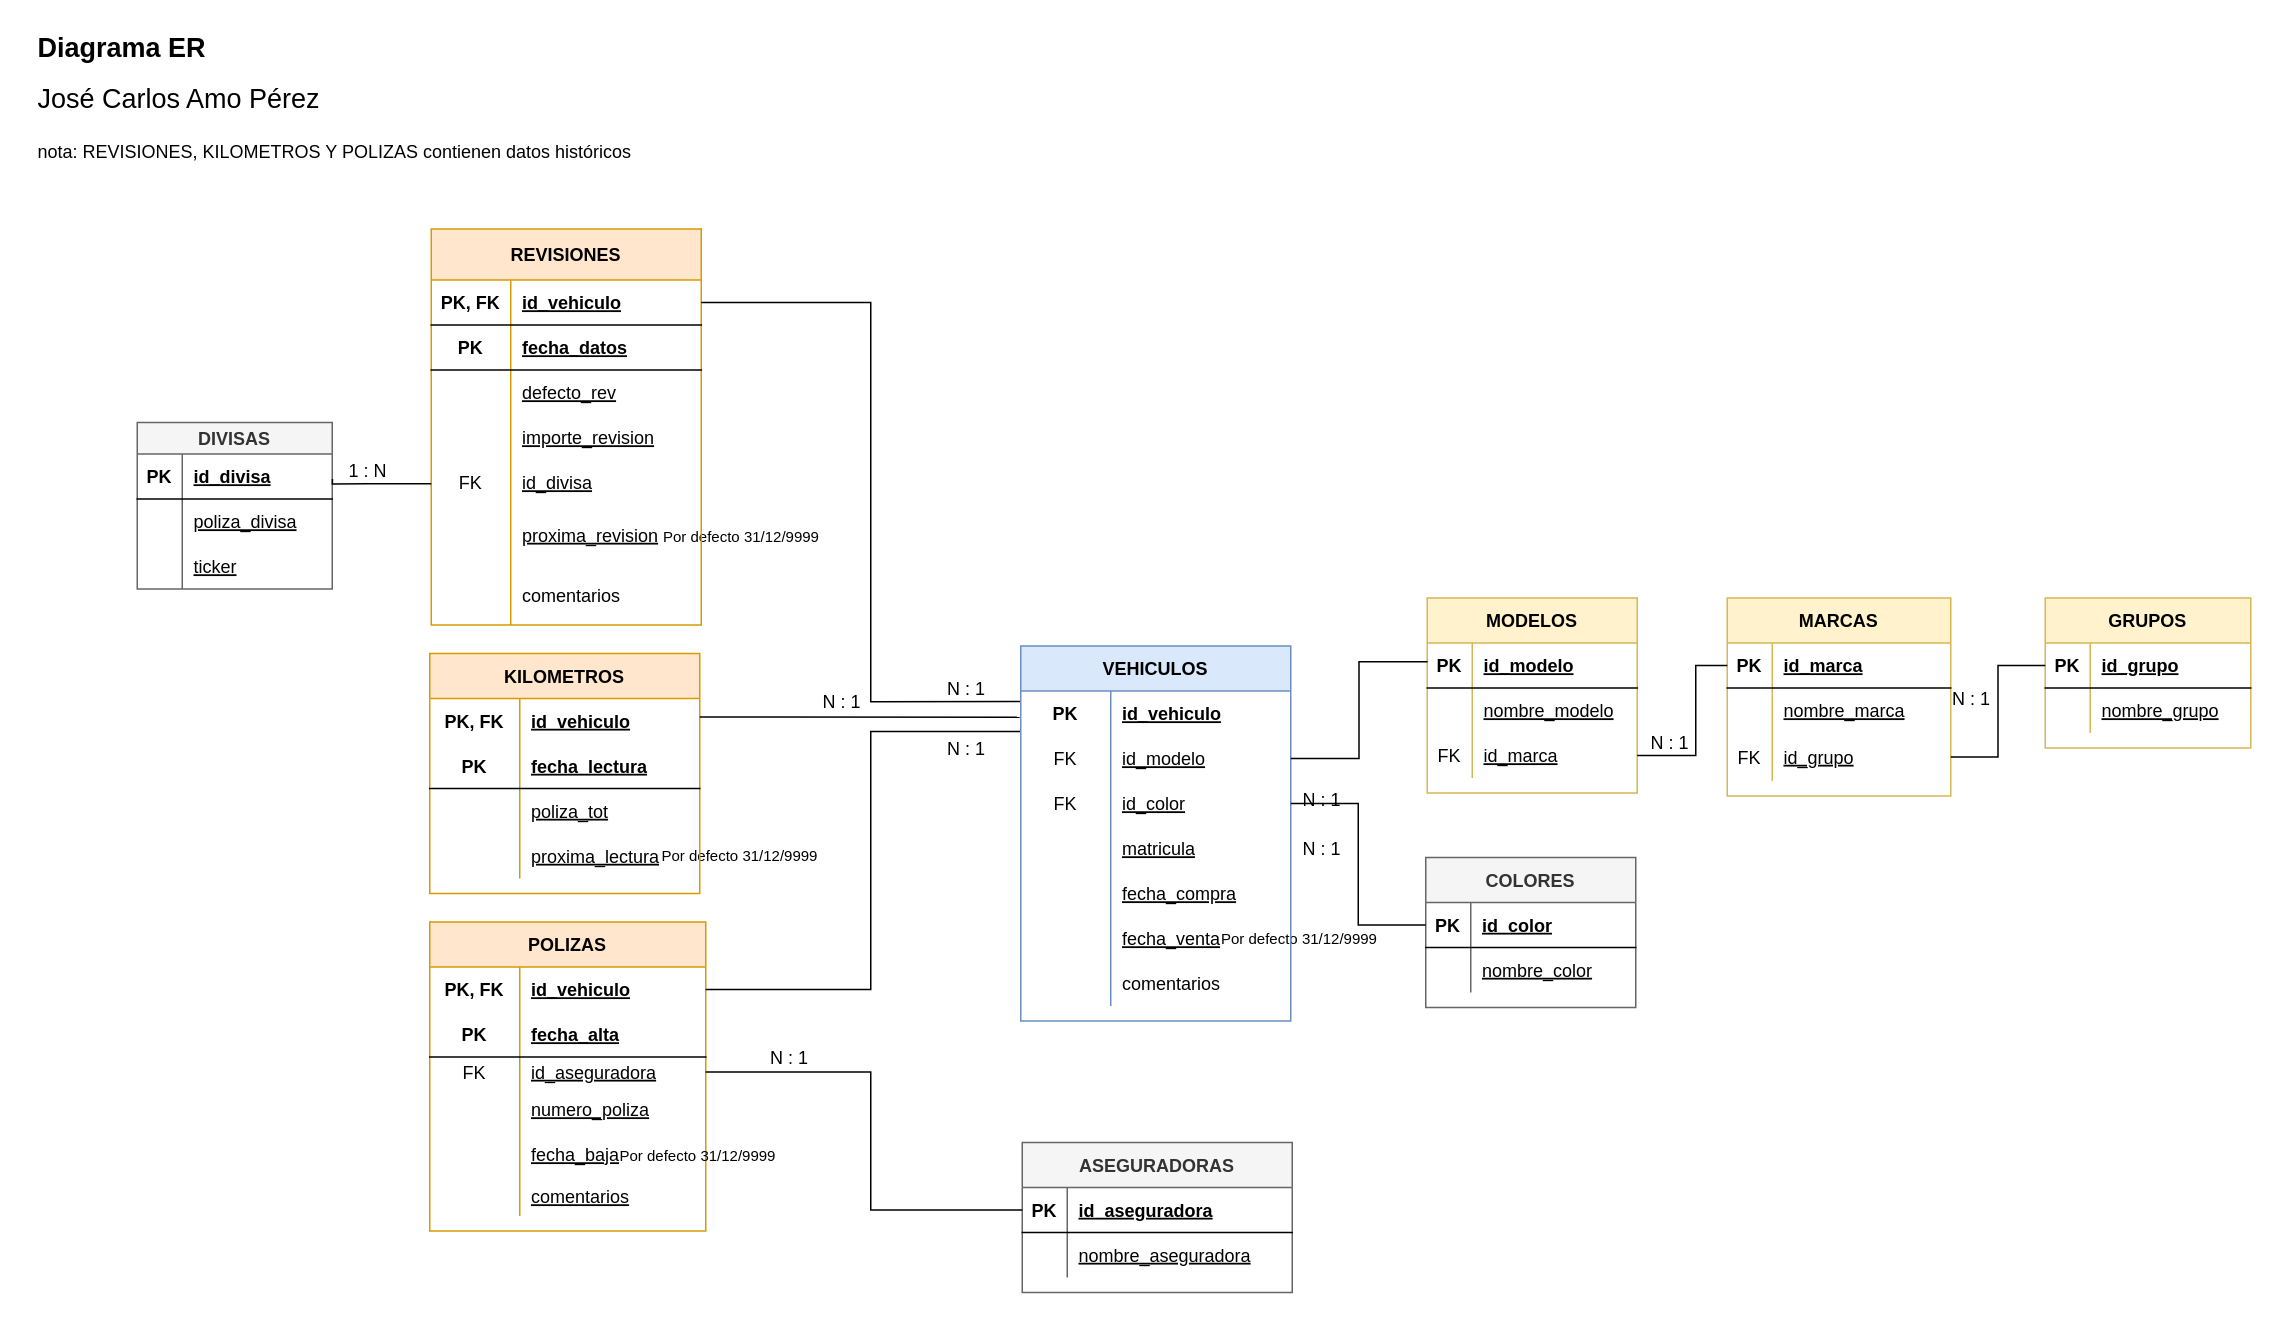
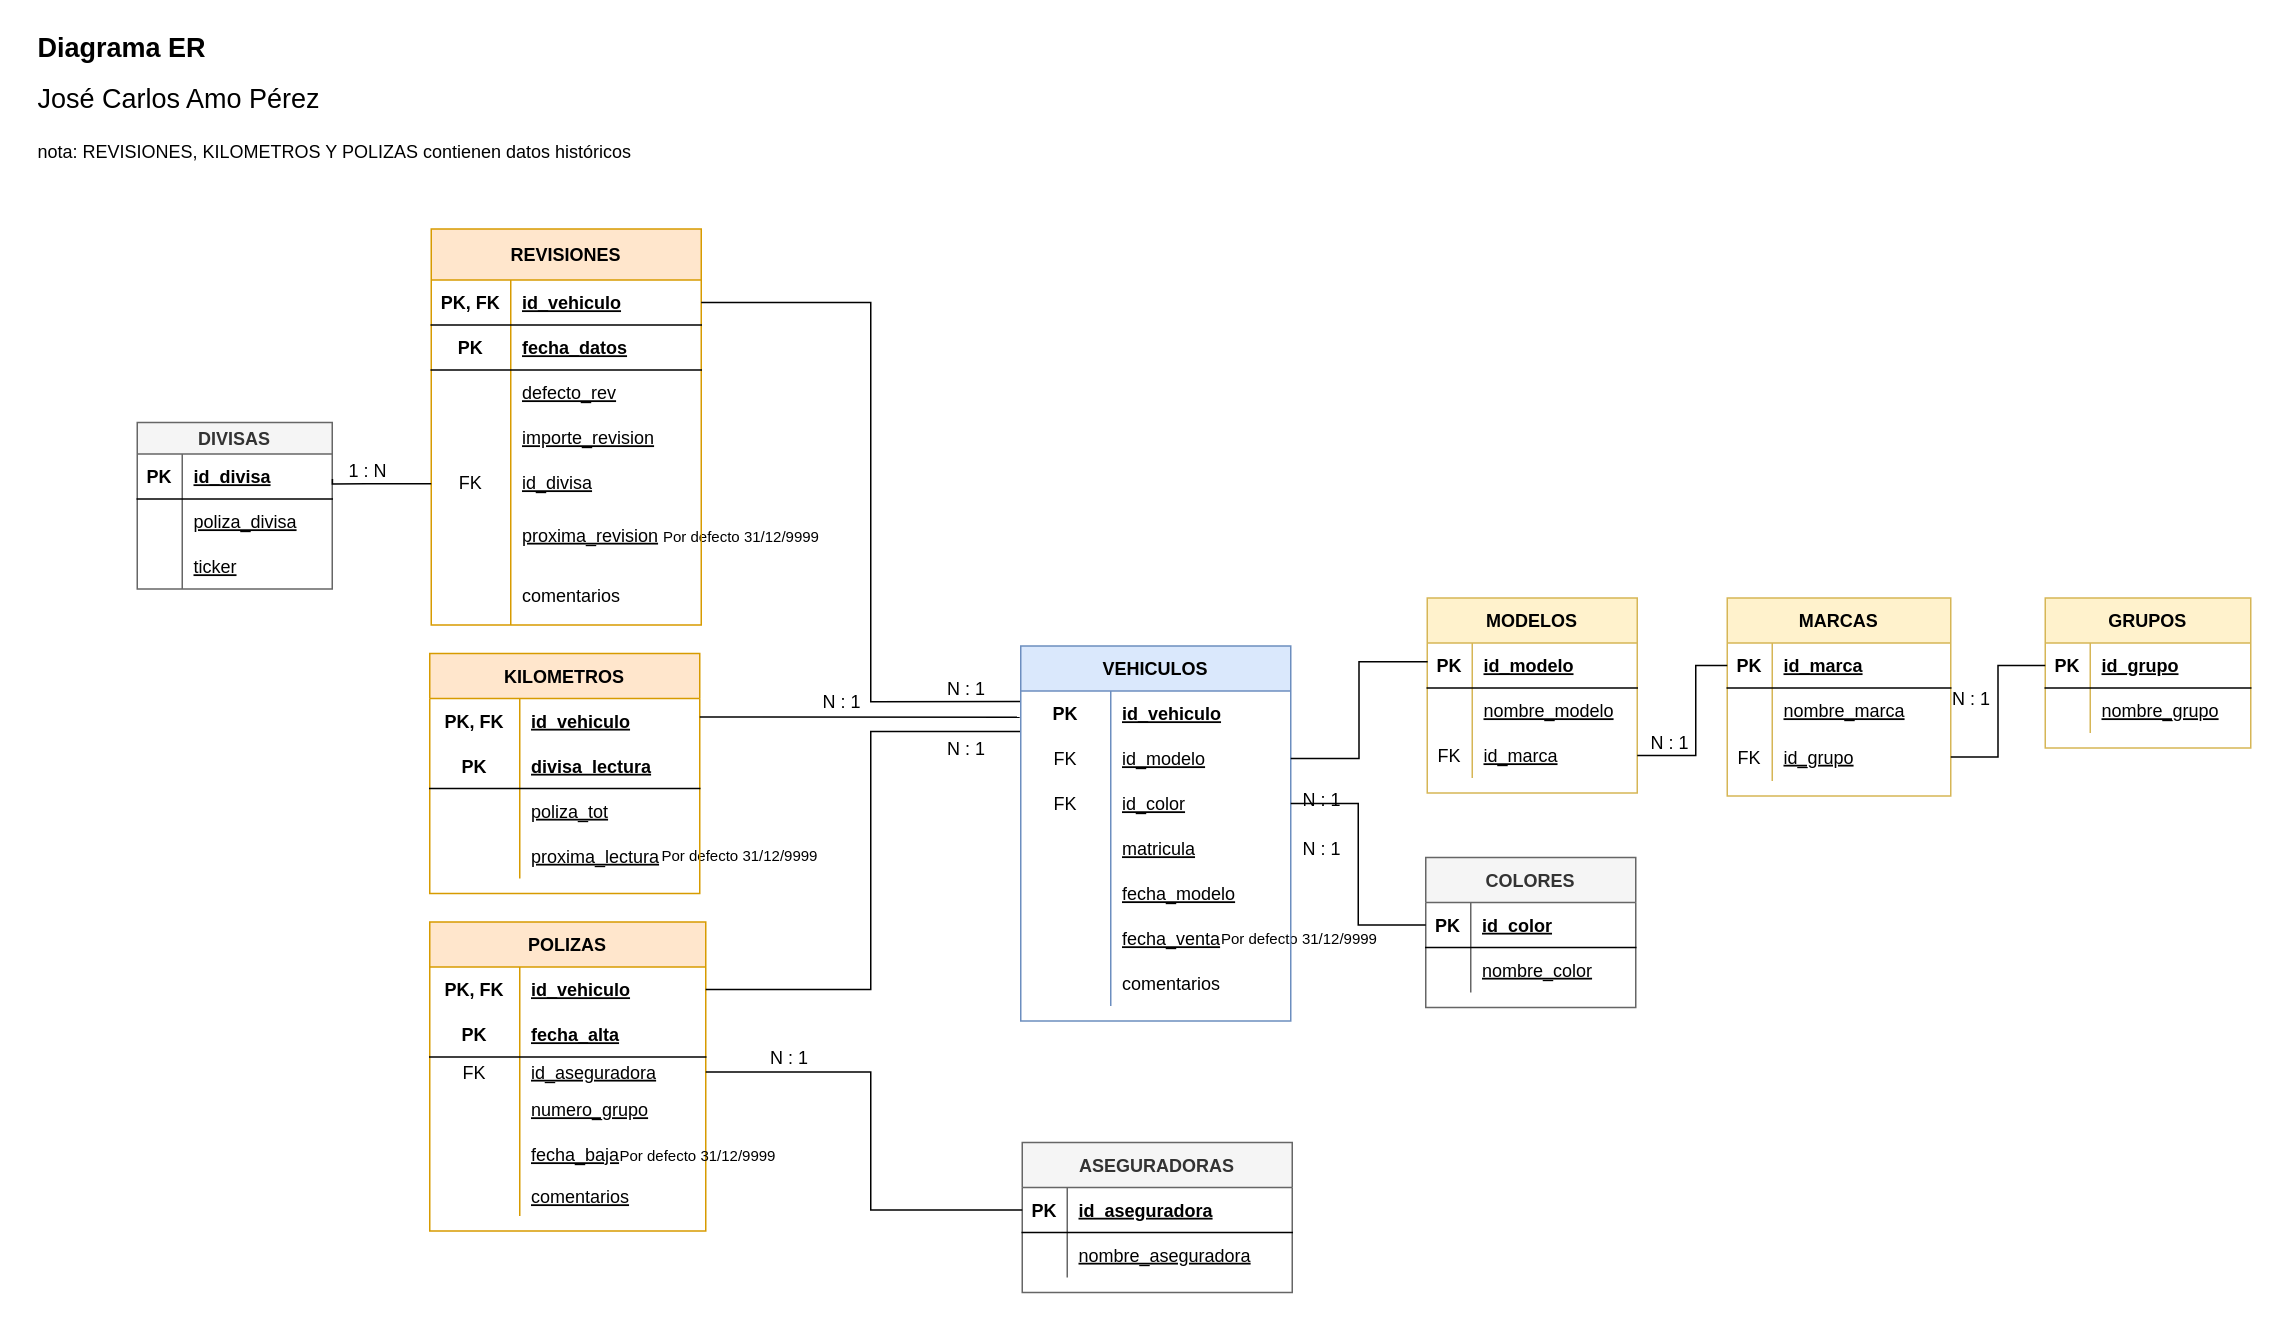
node "fecha_lectura": label "fecha_lectura" -> "divisa_lectura"
node "fecha_compra": label "fecha_compra" -> "fecha_modelo"
node "numero_poliza": label "numero_poliza" -> "numero_grupo"
